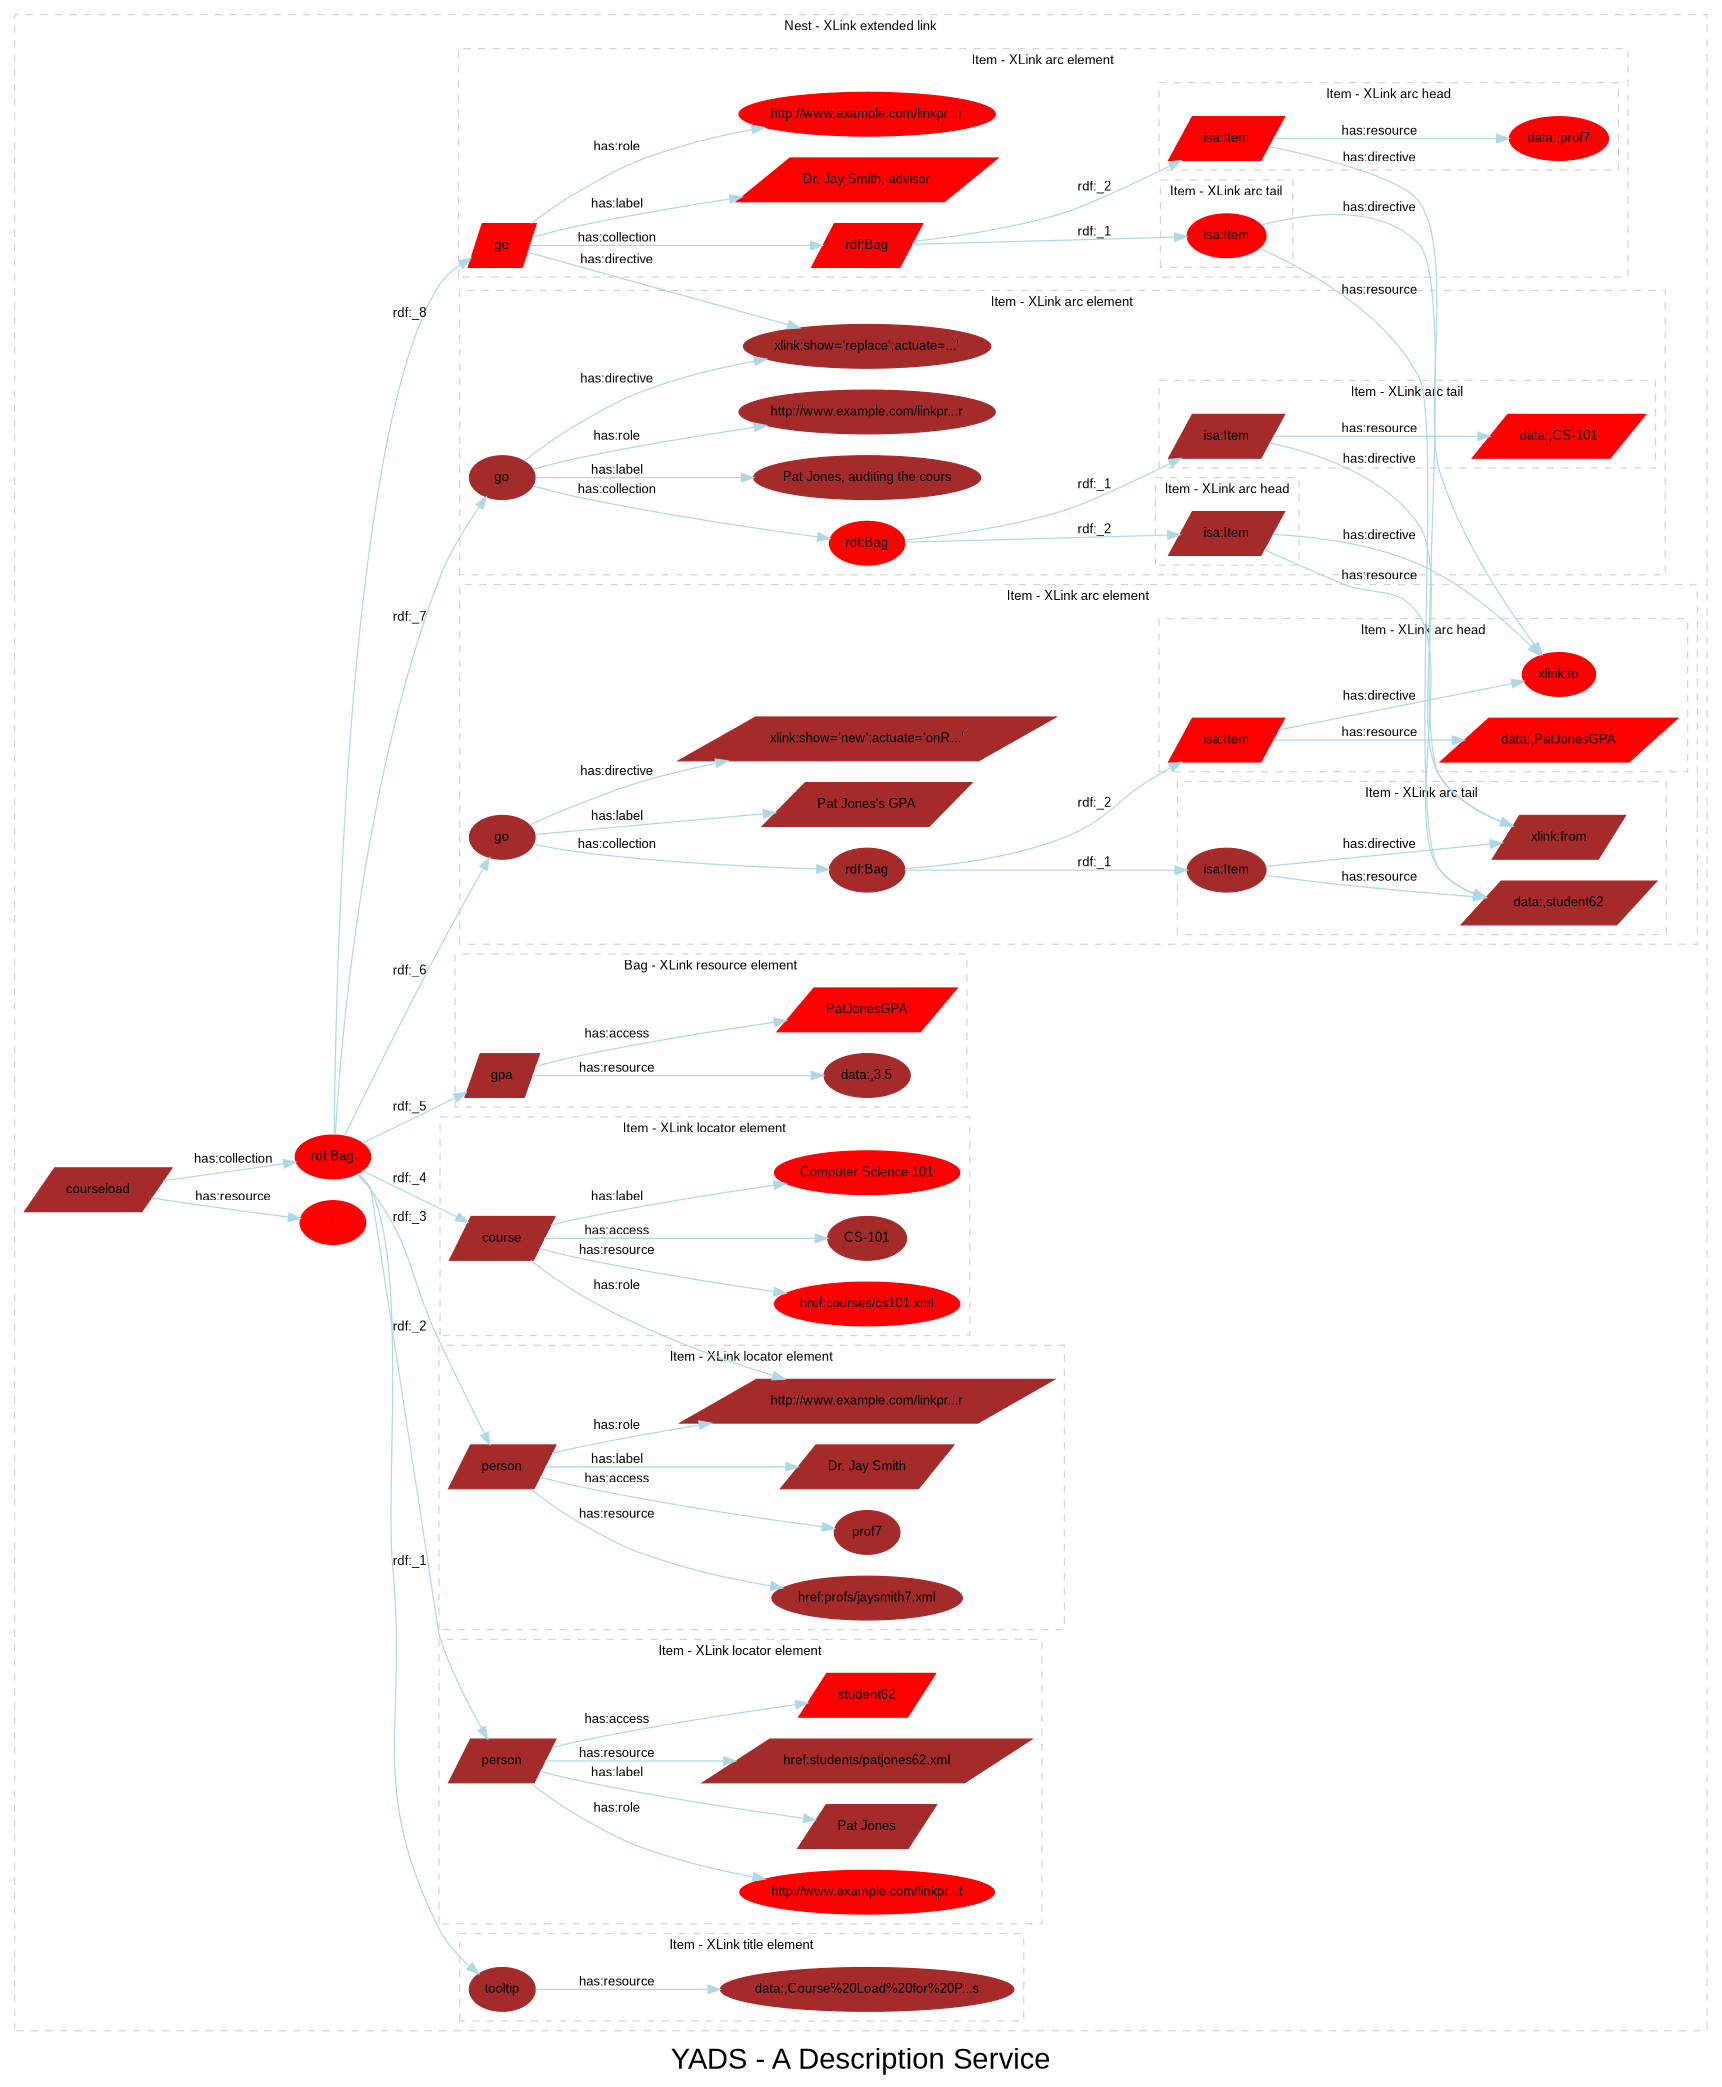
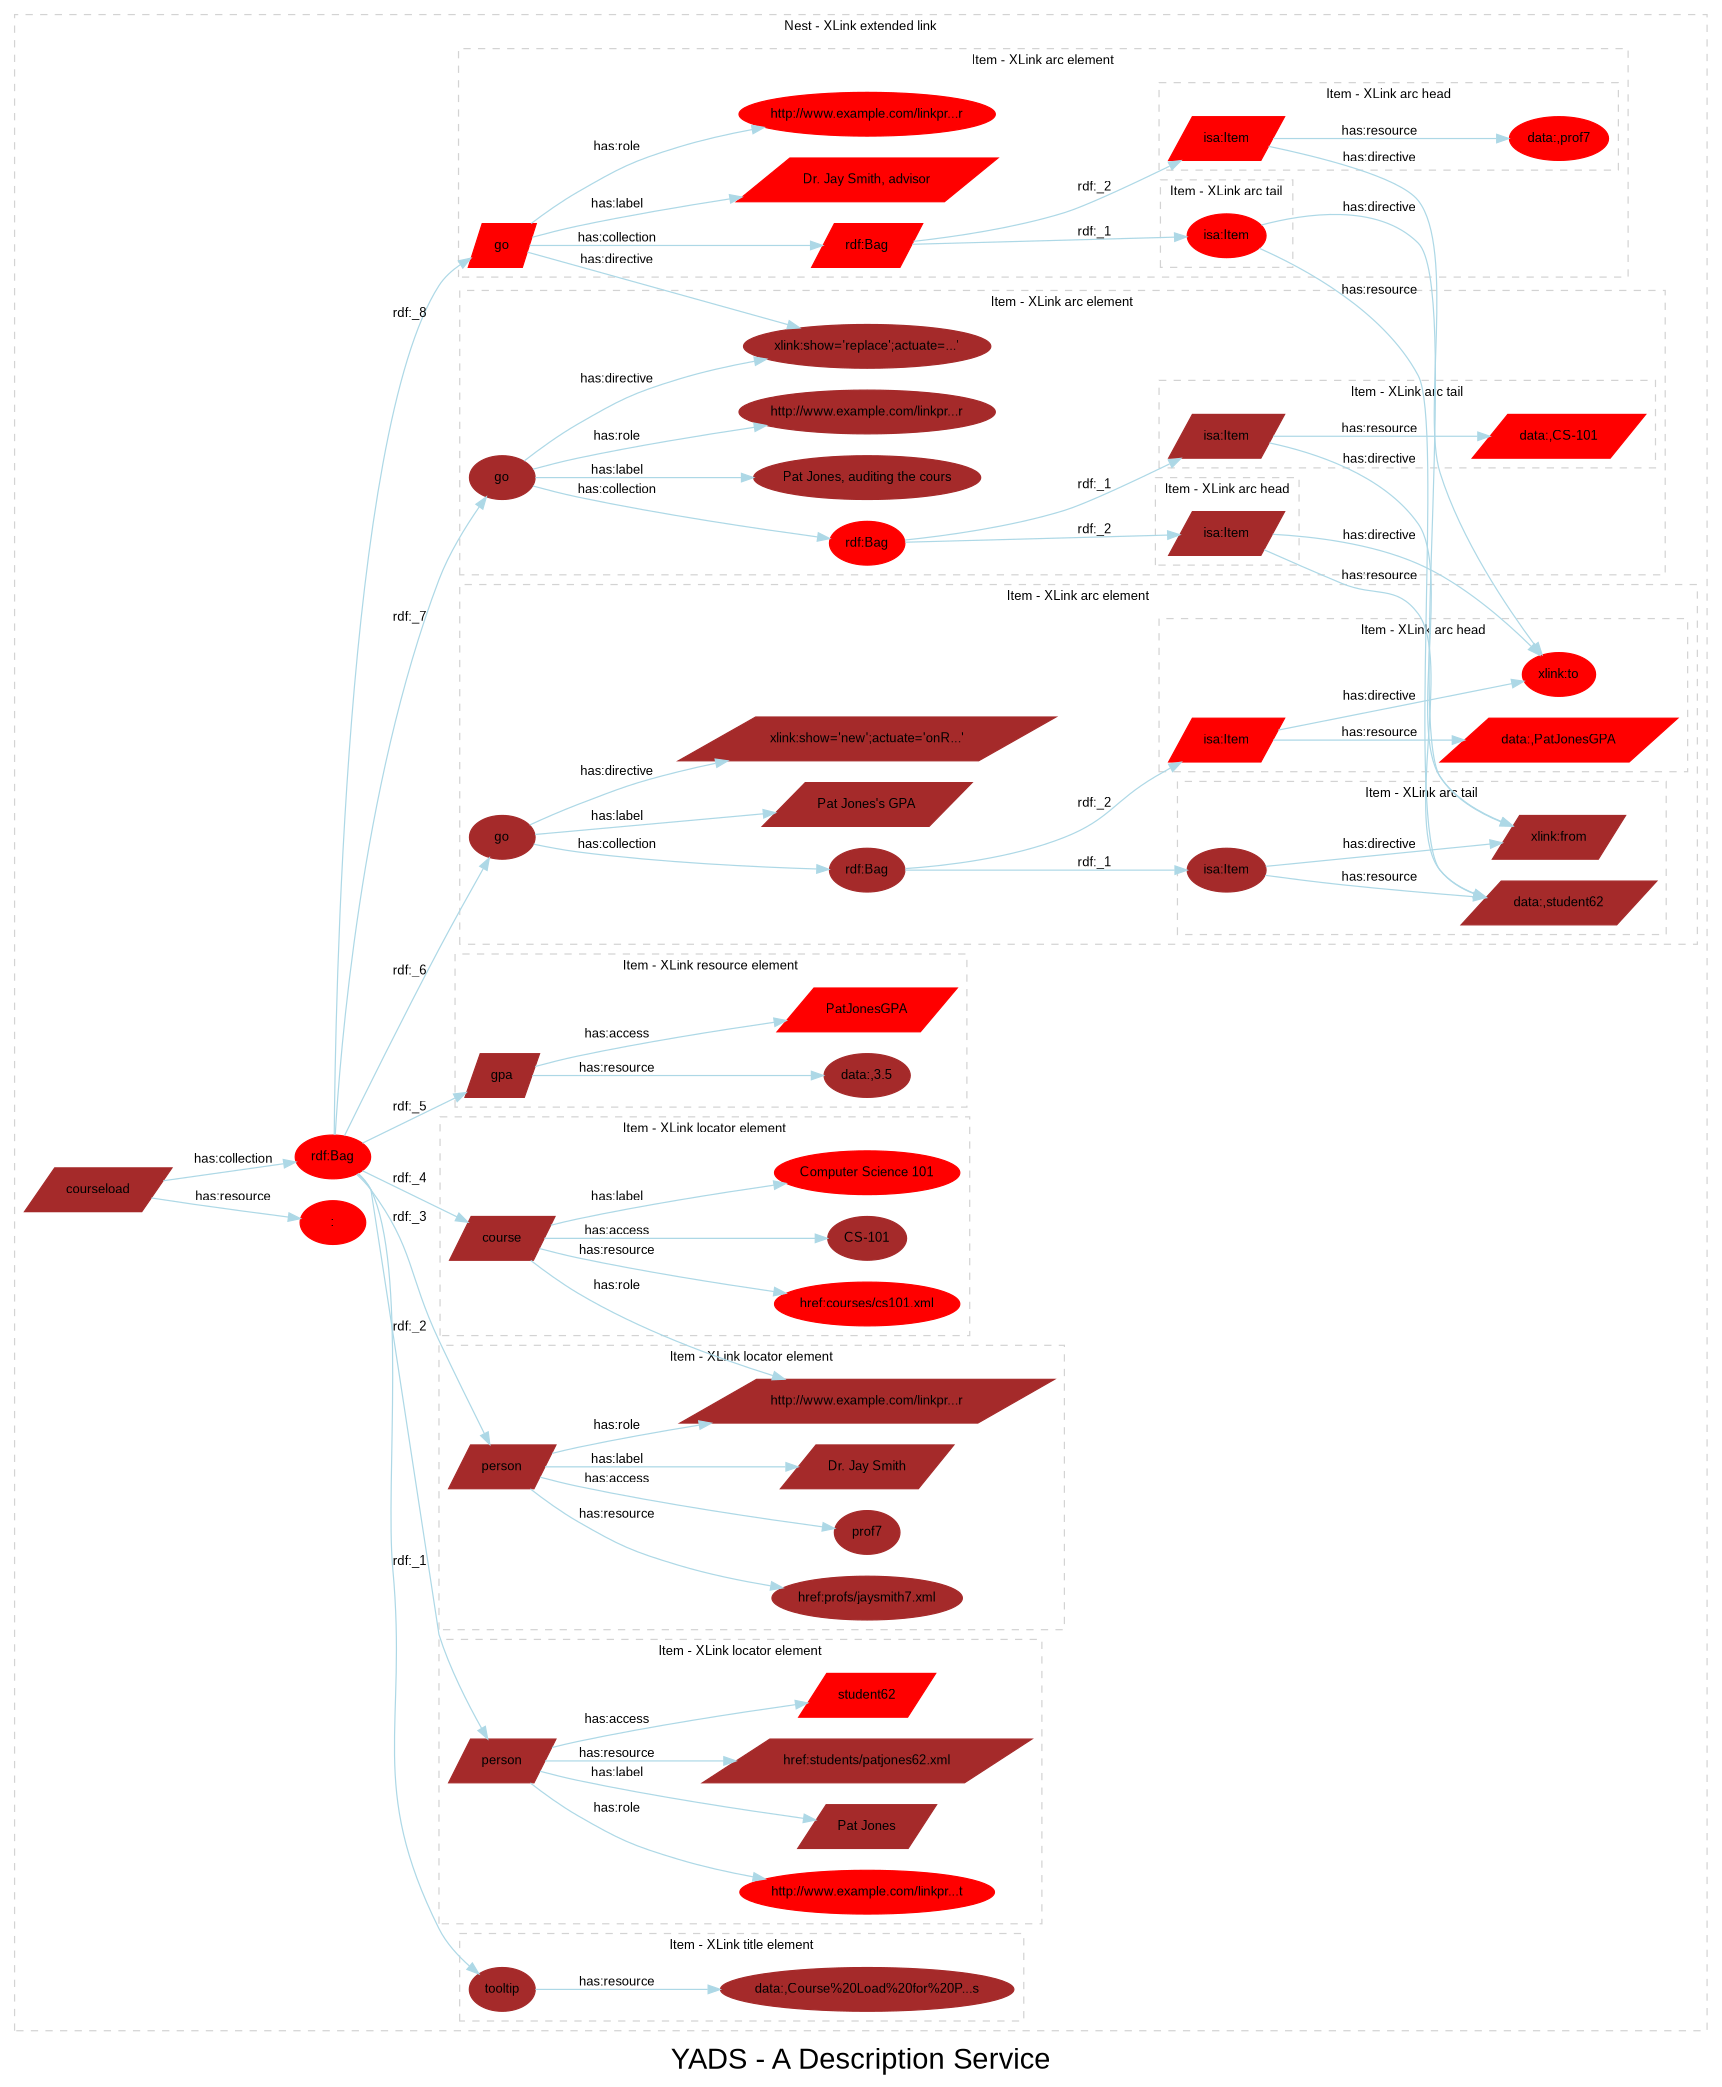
cluster "Bag - XLink resource element": label "Bag - XLink resource element" -> "Item - XLink resource element"
